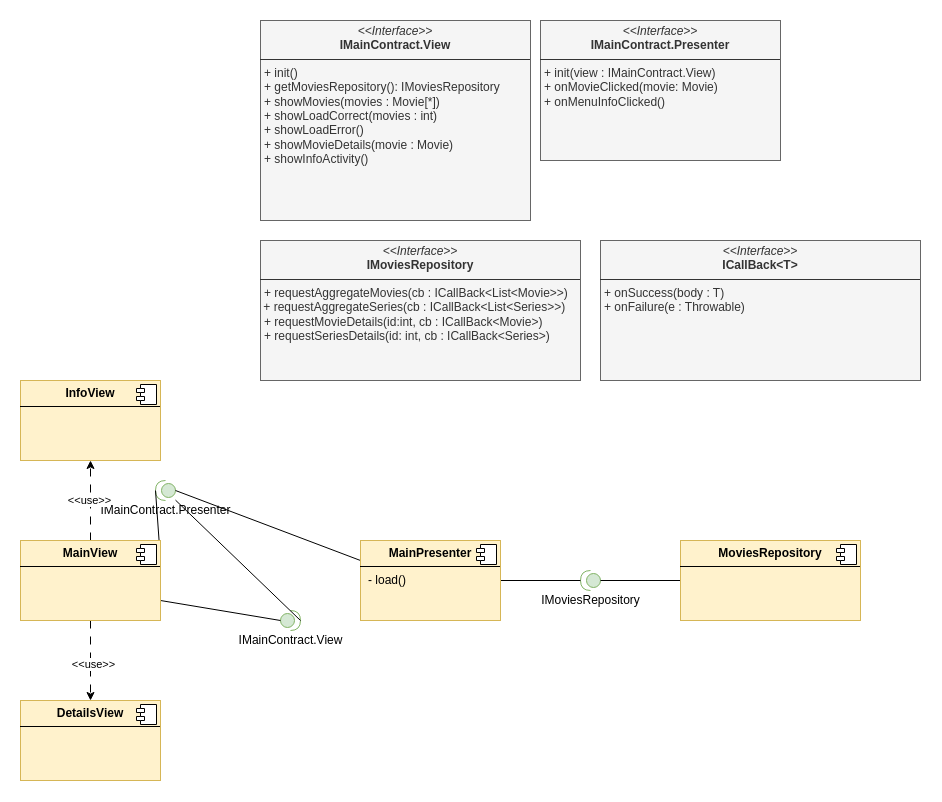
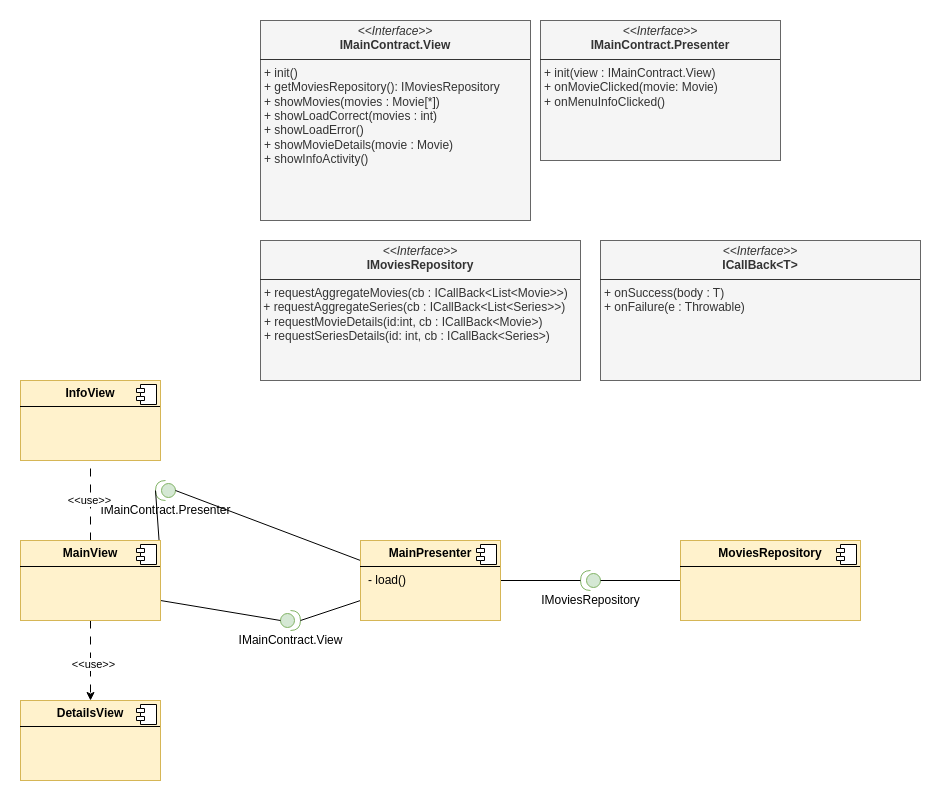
edge "MainView" -> "InfoView": arrowhead classic -> none
edge "IMainContract.Presenter" -- "IMainContract.View": now "MainPresenter - load()" -- "IMainContract.View"
